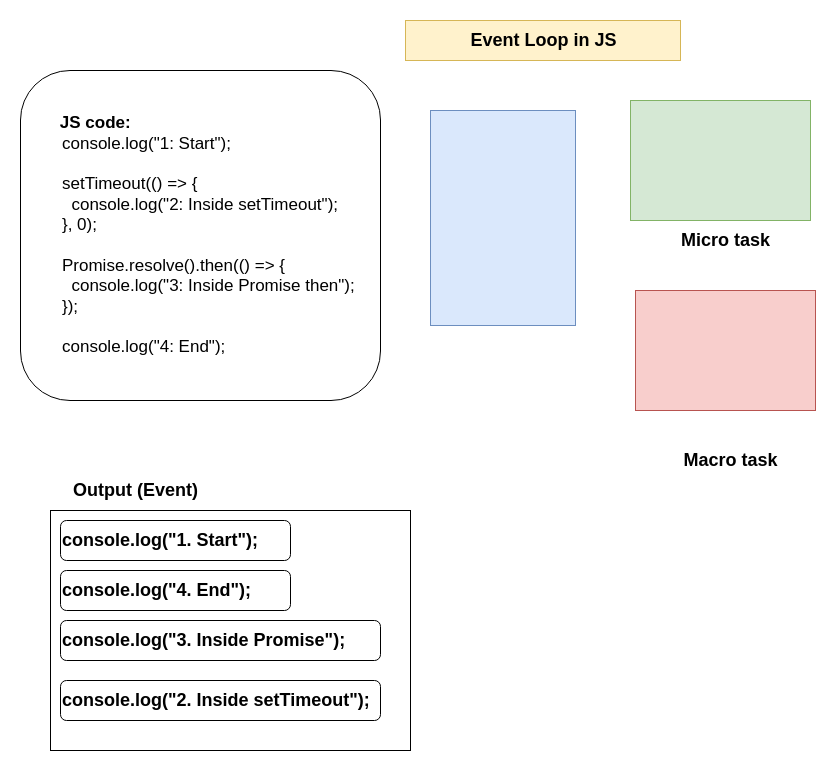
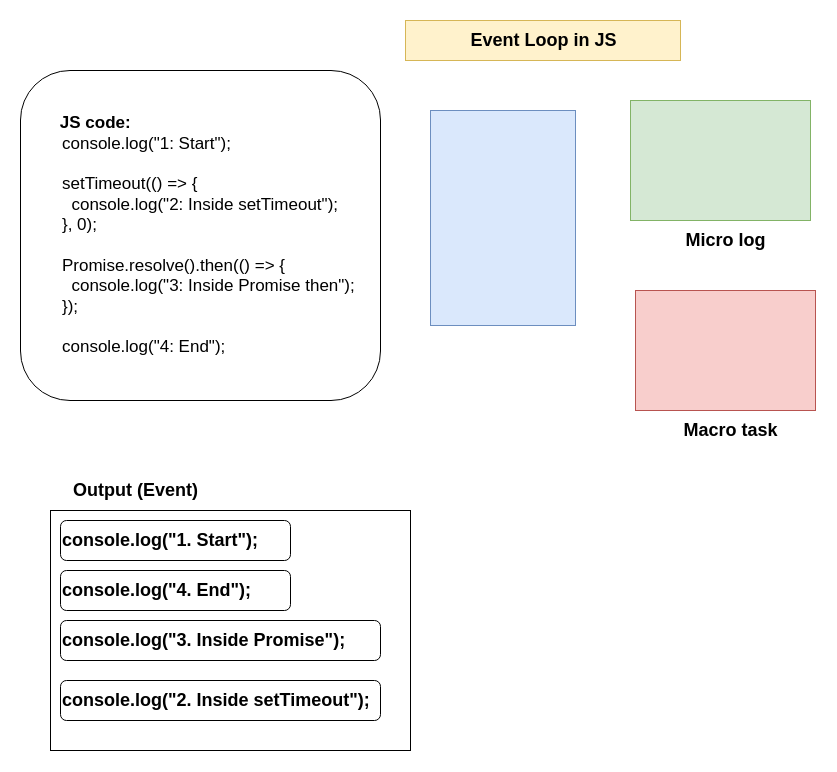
node "Micro task": label "Micro task" -> "Micro log"
node "Macro task": moved (731, 461) -> (731, 431)
